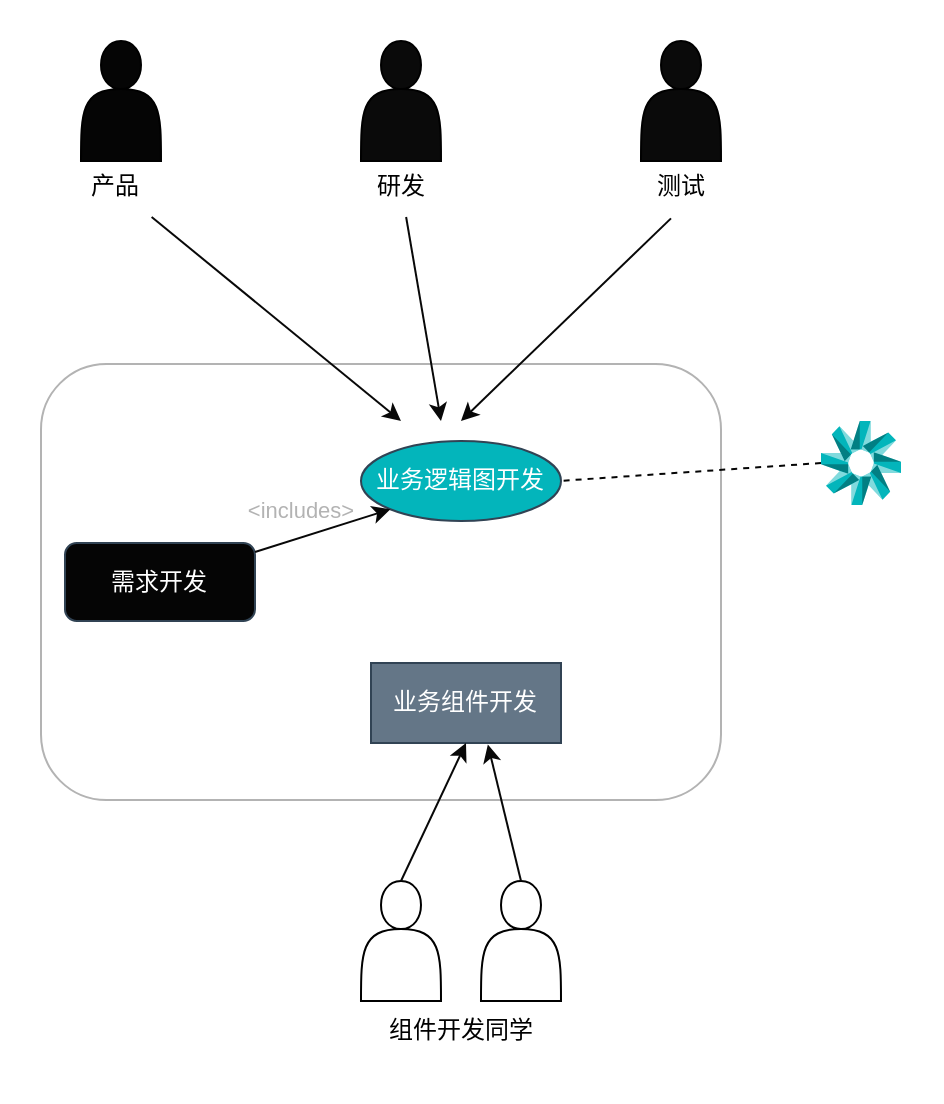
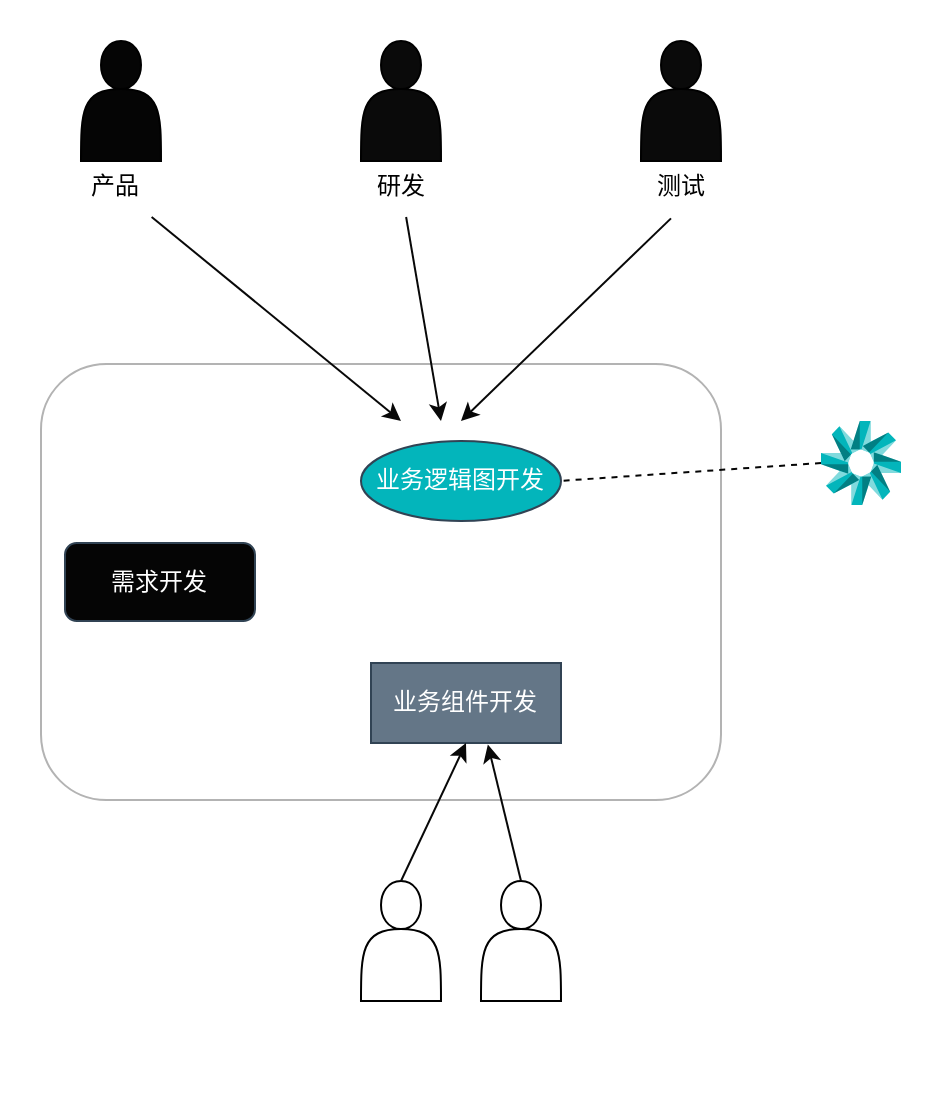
edge "需求开发" -> "业务逻辑图开发": removed, label "<includes>"
node "组件开发同学": removed
